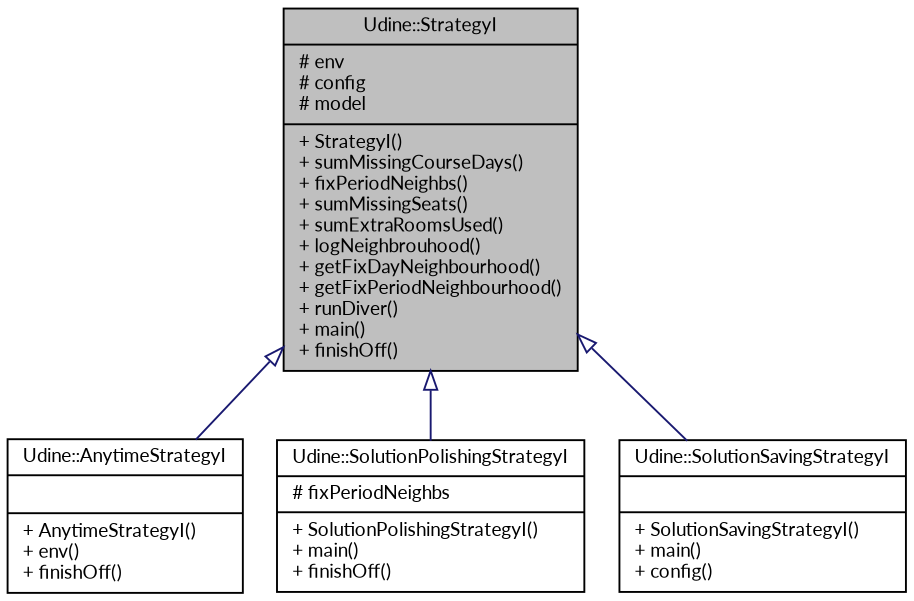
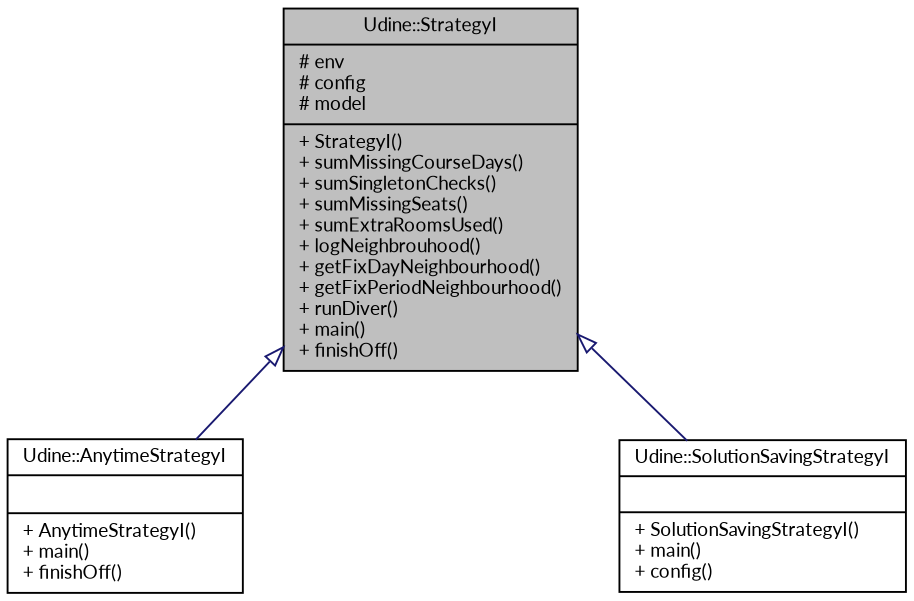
node "Udine::StrategyI": text "+ fixPeriodNeighbs()" -> "+ sumSingletonChecks()"
node "Udine::SolutionPolishingStrategyI": removed
node "Udine::AnytimeStrategyI": text "+ env()" -> "+ main()"
